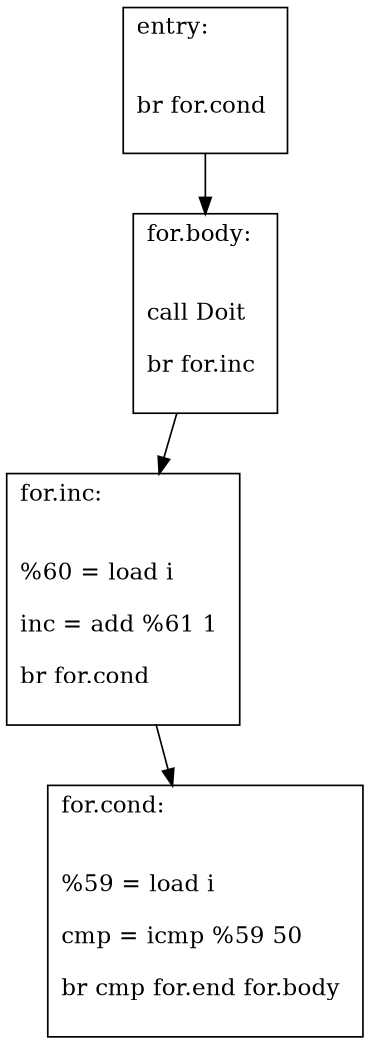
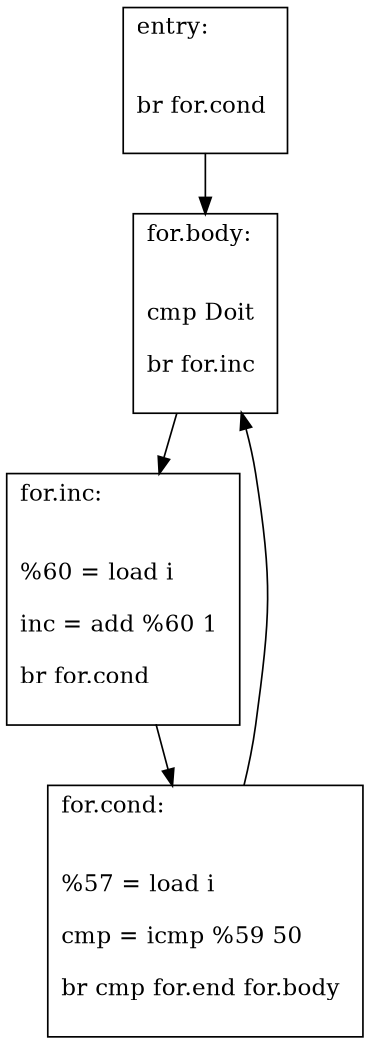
node "for.body:": text "call Doit" -> "cmp Doit"
edge "for.cond:" -> "for.body:": added
node "for.inc:": text "inc = add %61 1" -> "inc = add %60 1"
node "for.cond:": text "%59 = load i" -> "%57 = load i"
